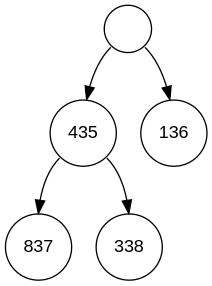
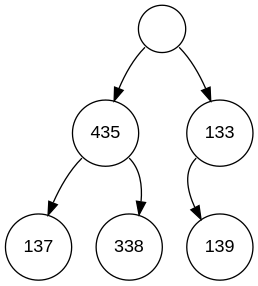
node "136": label "136" -> "133"
node "837": label "837" -> "137"
node "139": added
